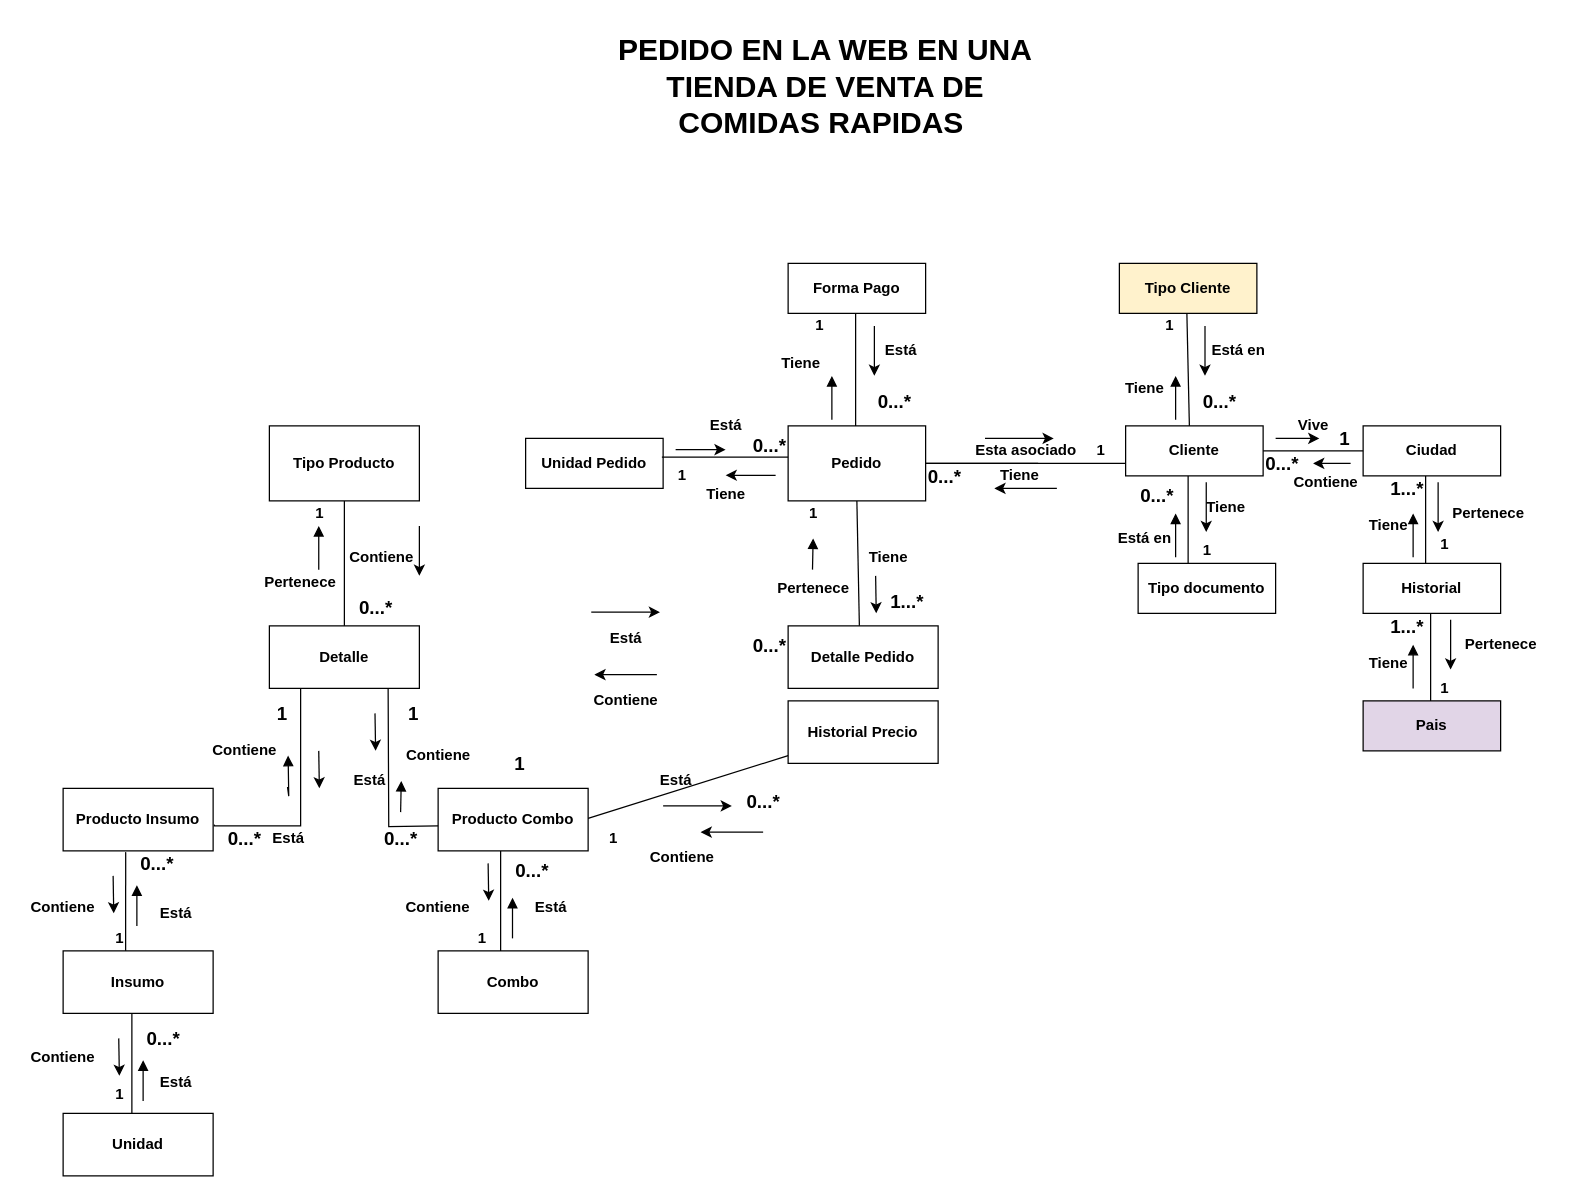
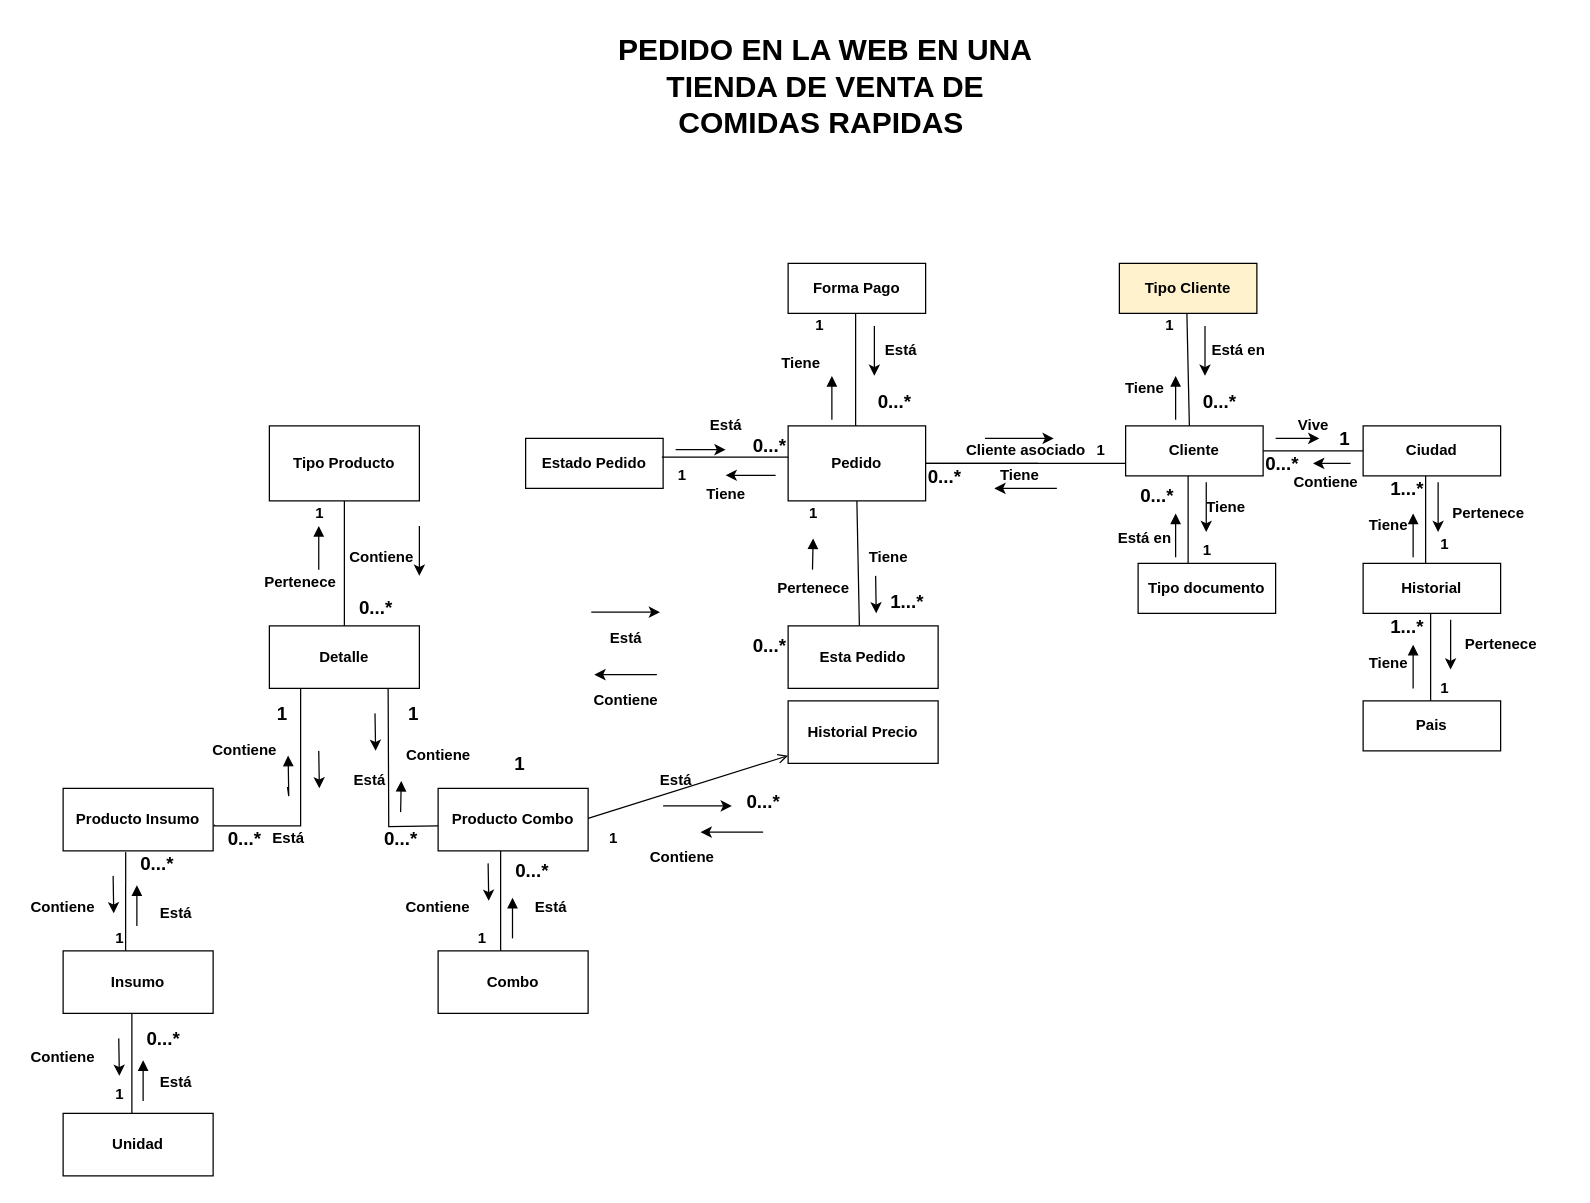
node "Esta asociado": label "Esta asociado" -> "Cliente asociado"
node "Unidad Pedido": label "Unidad Pedido" -> "Estado Pedido"
node "Detalle Pedido": label "Detalle Pedido" -> "Esta Pedido"
node "Pais": fillcolor #e1d5e7 -> #ffffff
edge "Historial Precio" -- "Producto Combo": arrowhead none -> open
